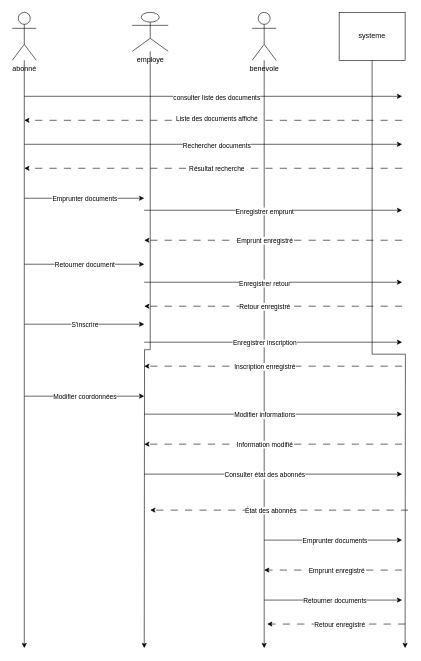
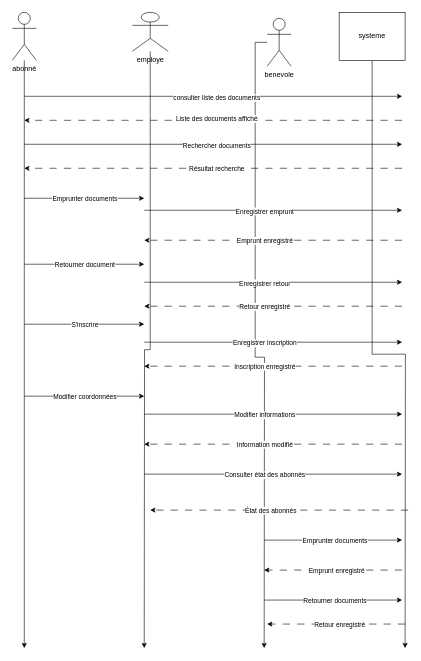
node "benevole": moved (264, 36) -> (279, 42)
